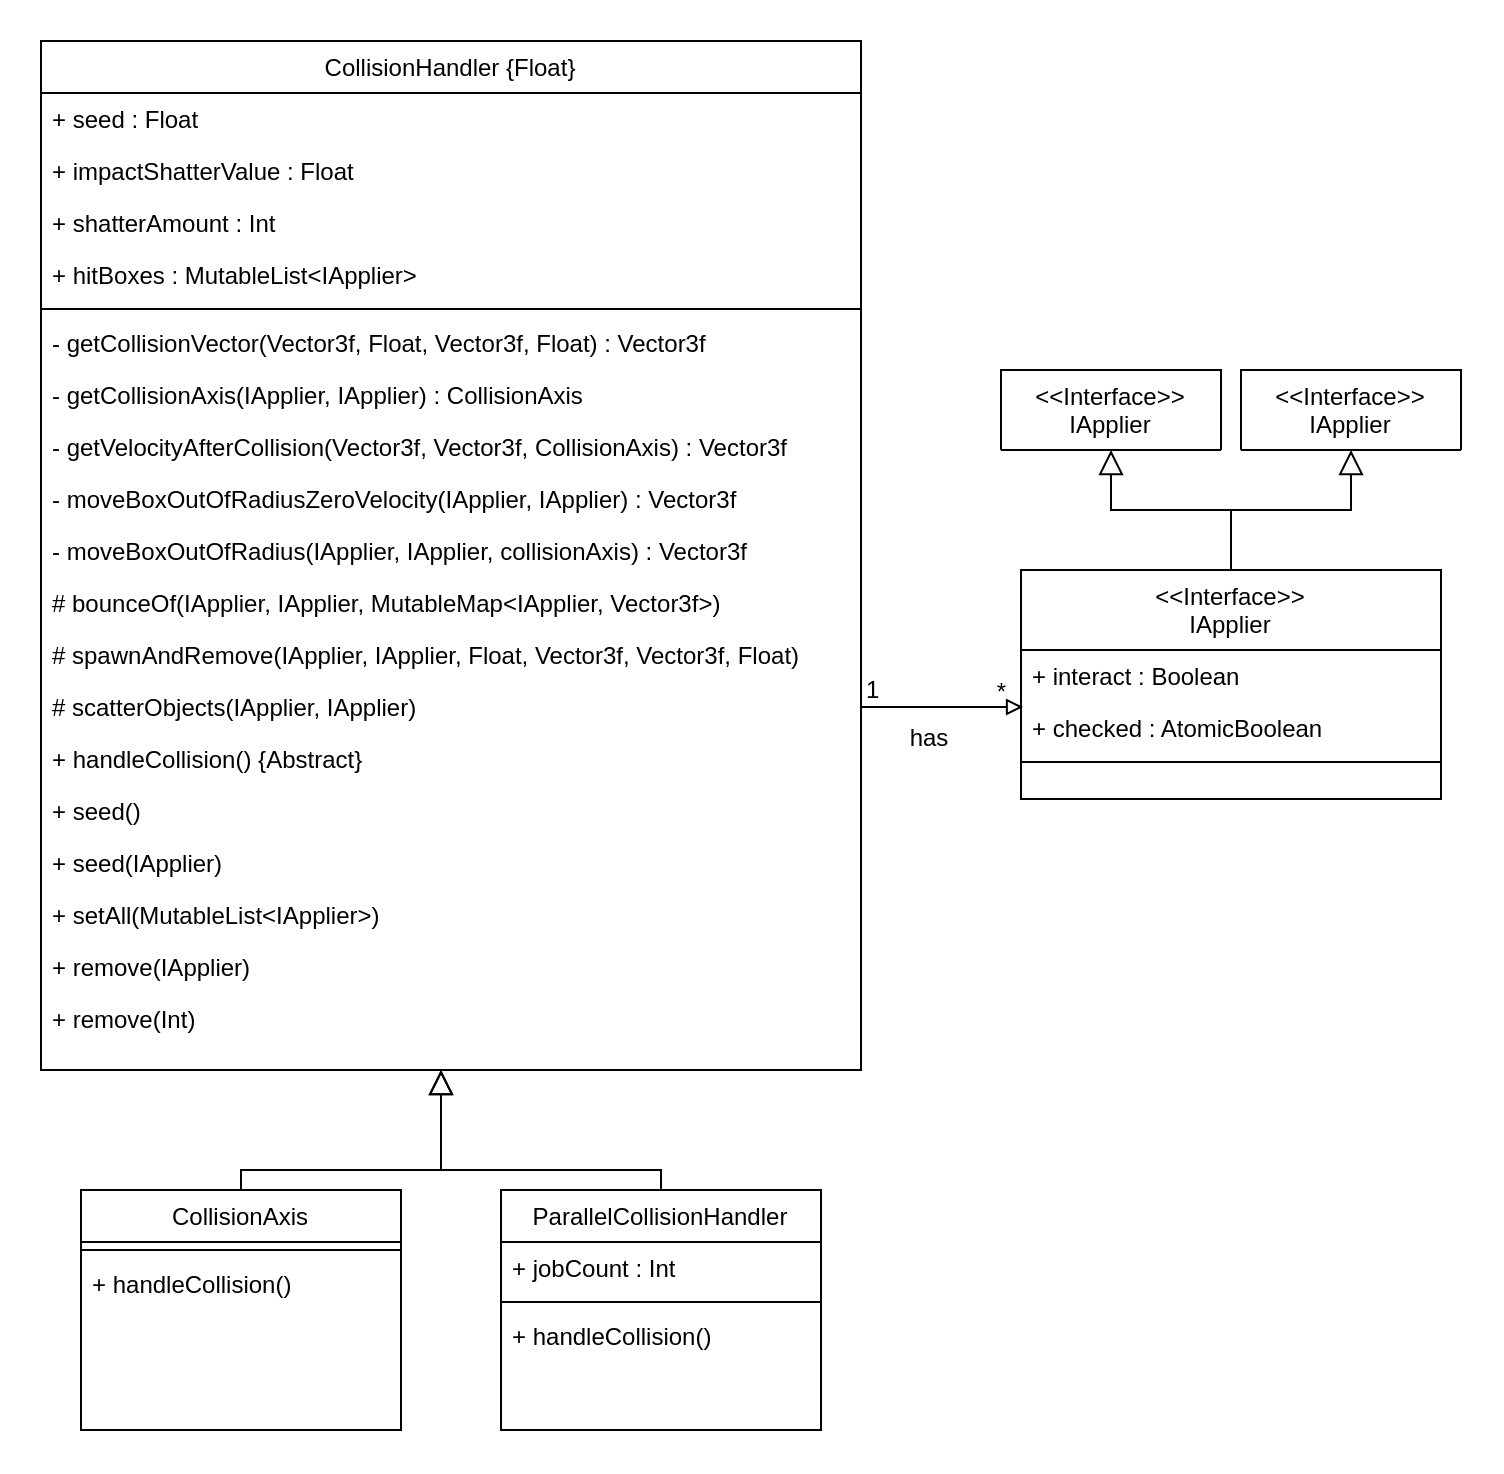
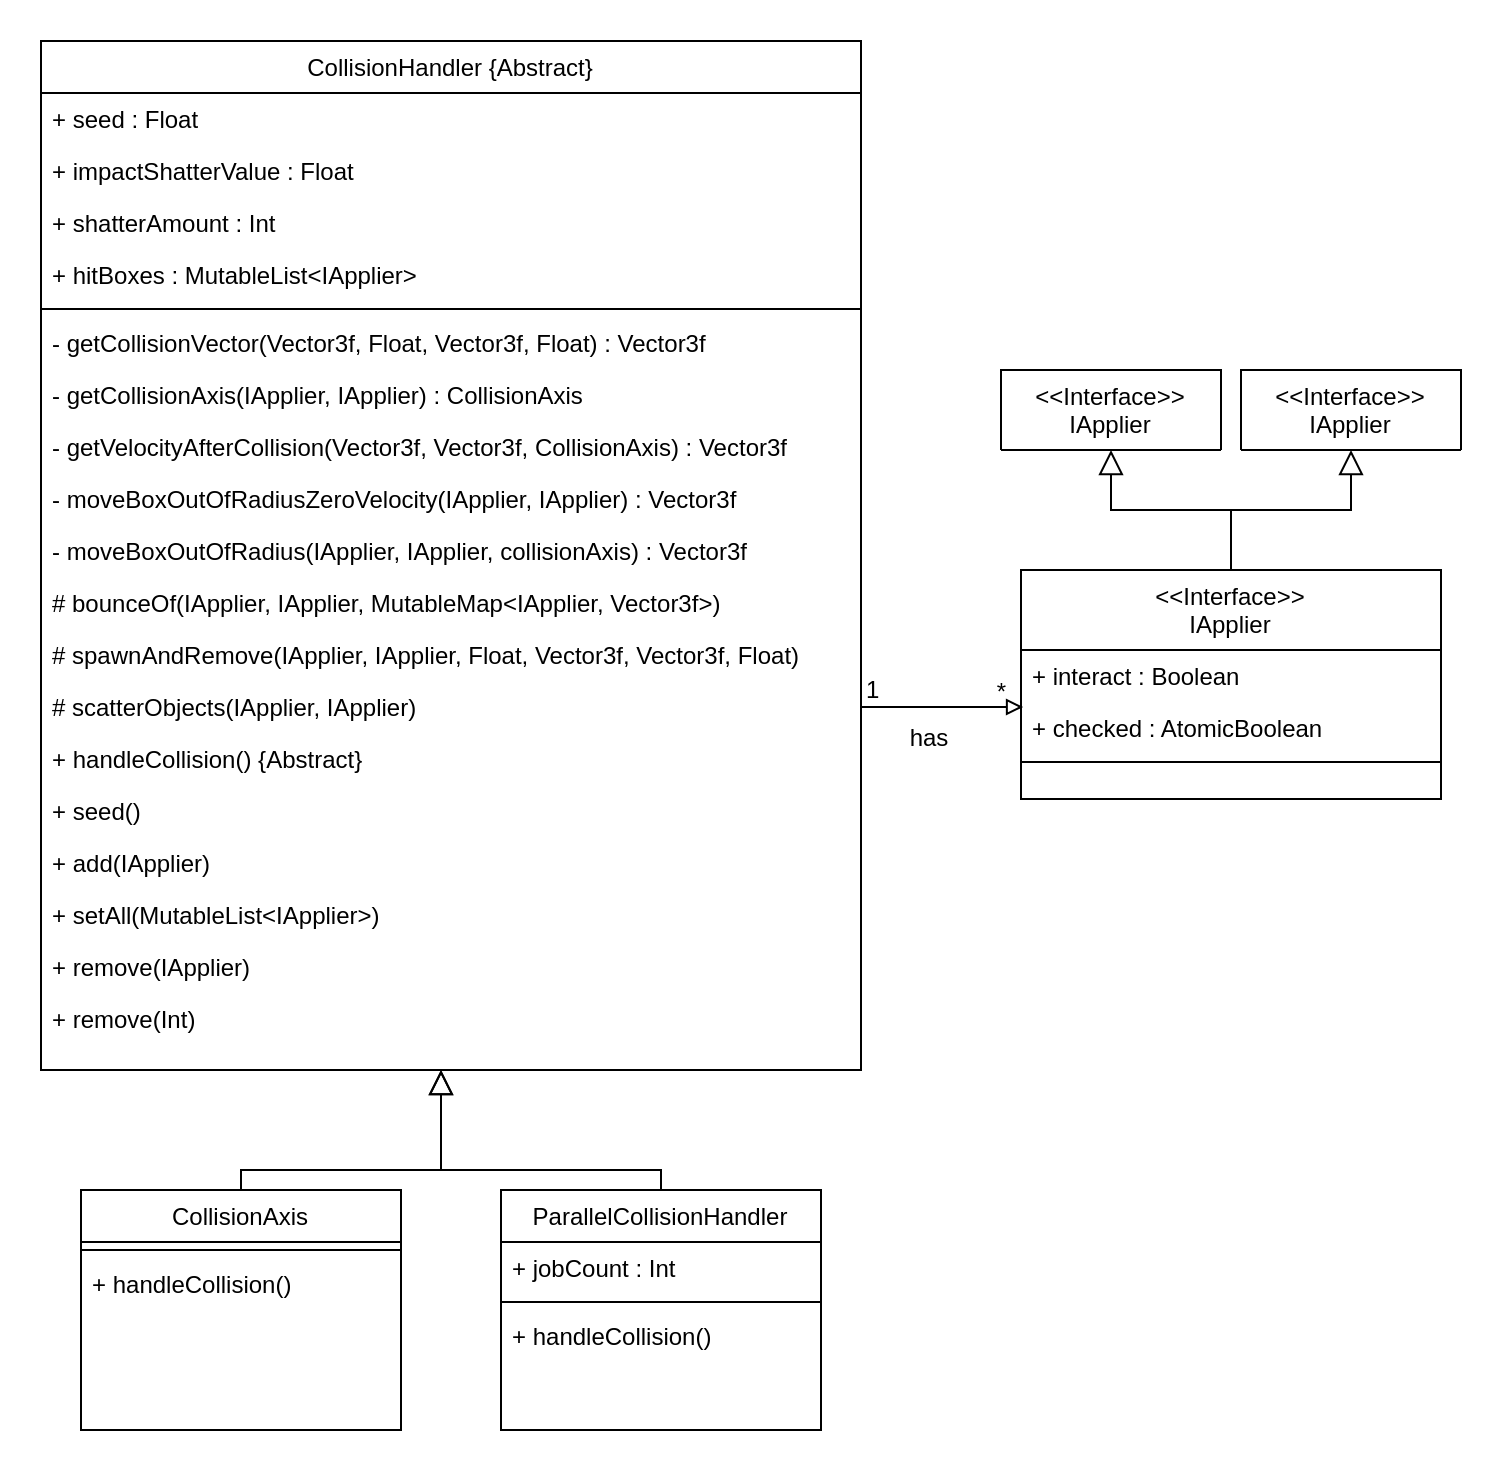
node "CollisionHandler {Float}": label "CollisionHandler {Float}" -> "CollisionHandler {Abstract}"
node "+ seed(IApplier)": label "+ seed(IApplier)" -> "+ add(IApplier)"
